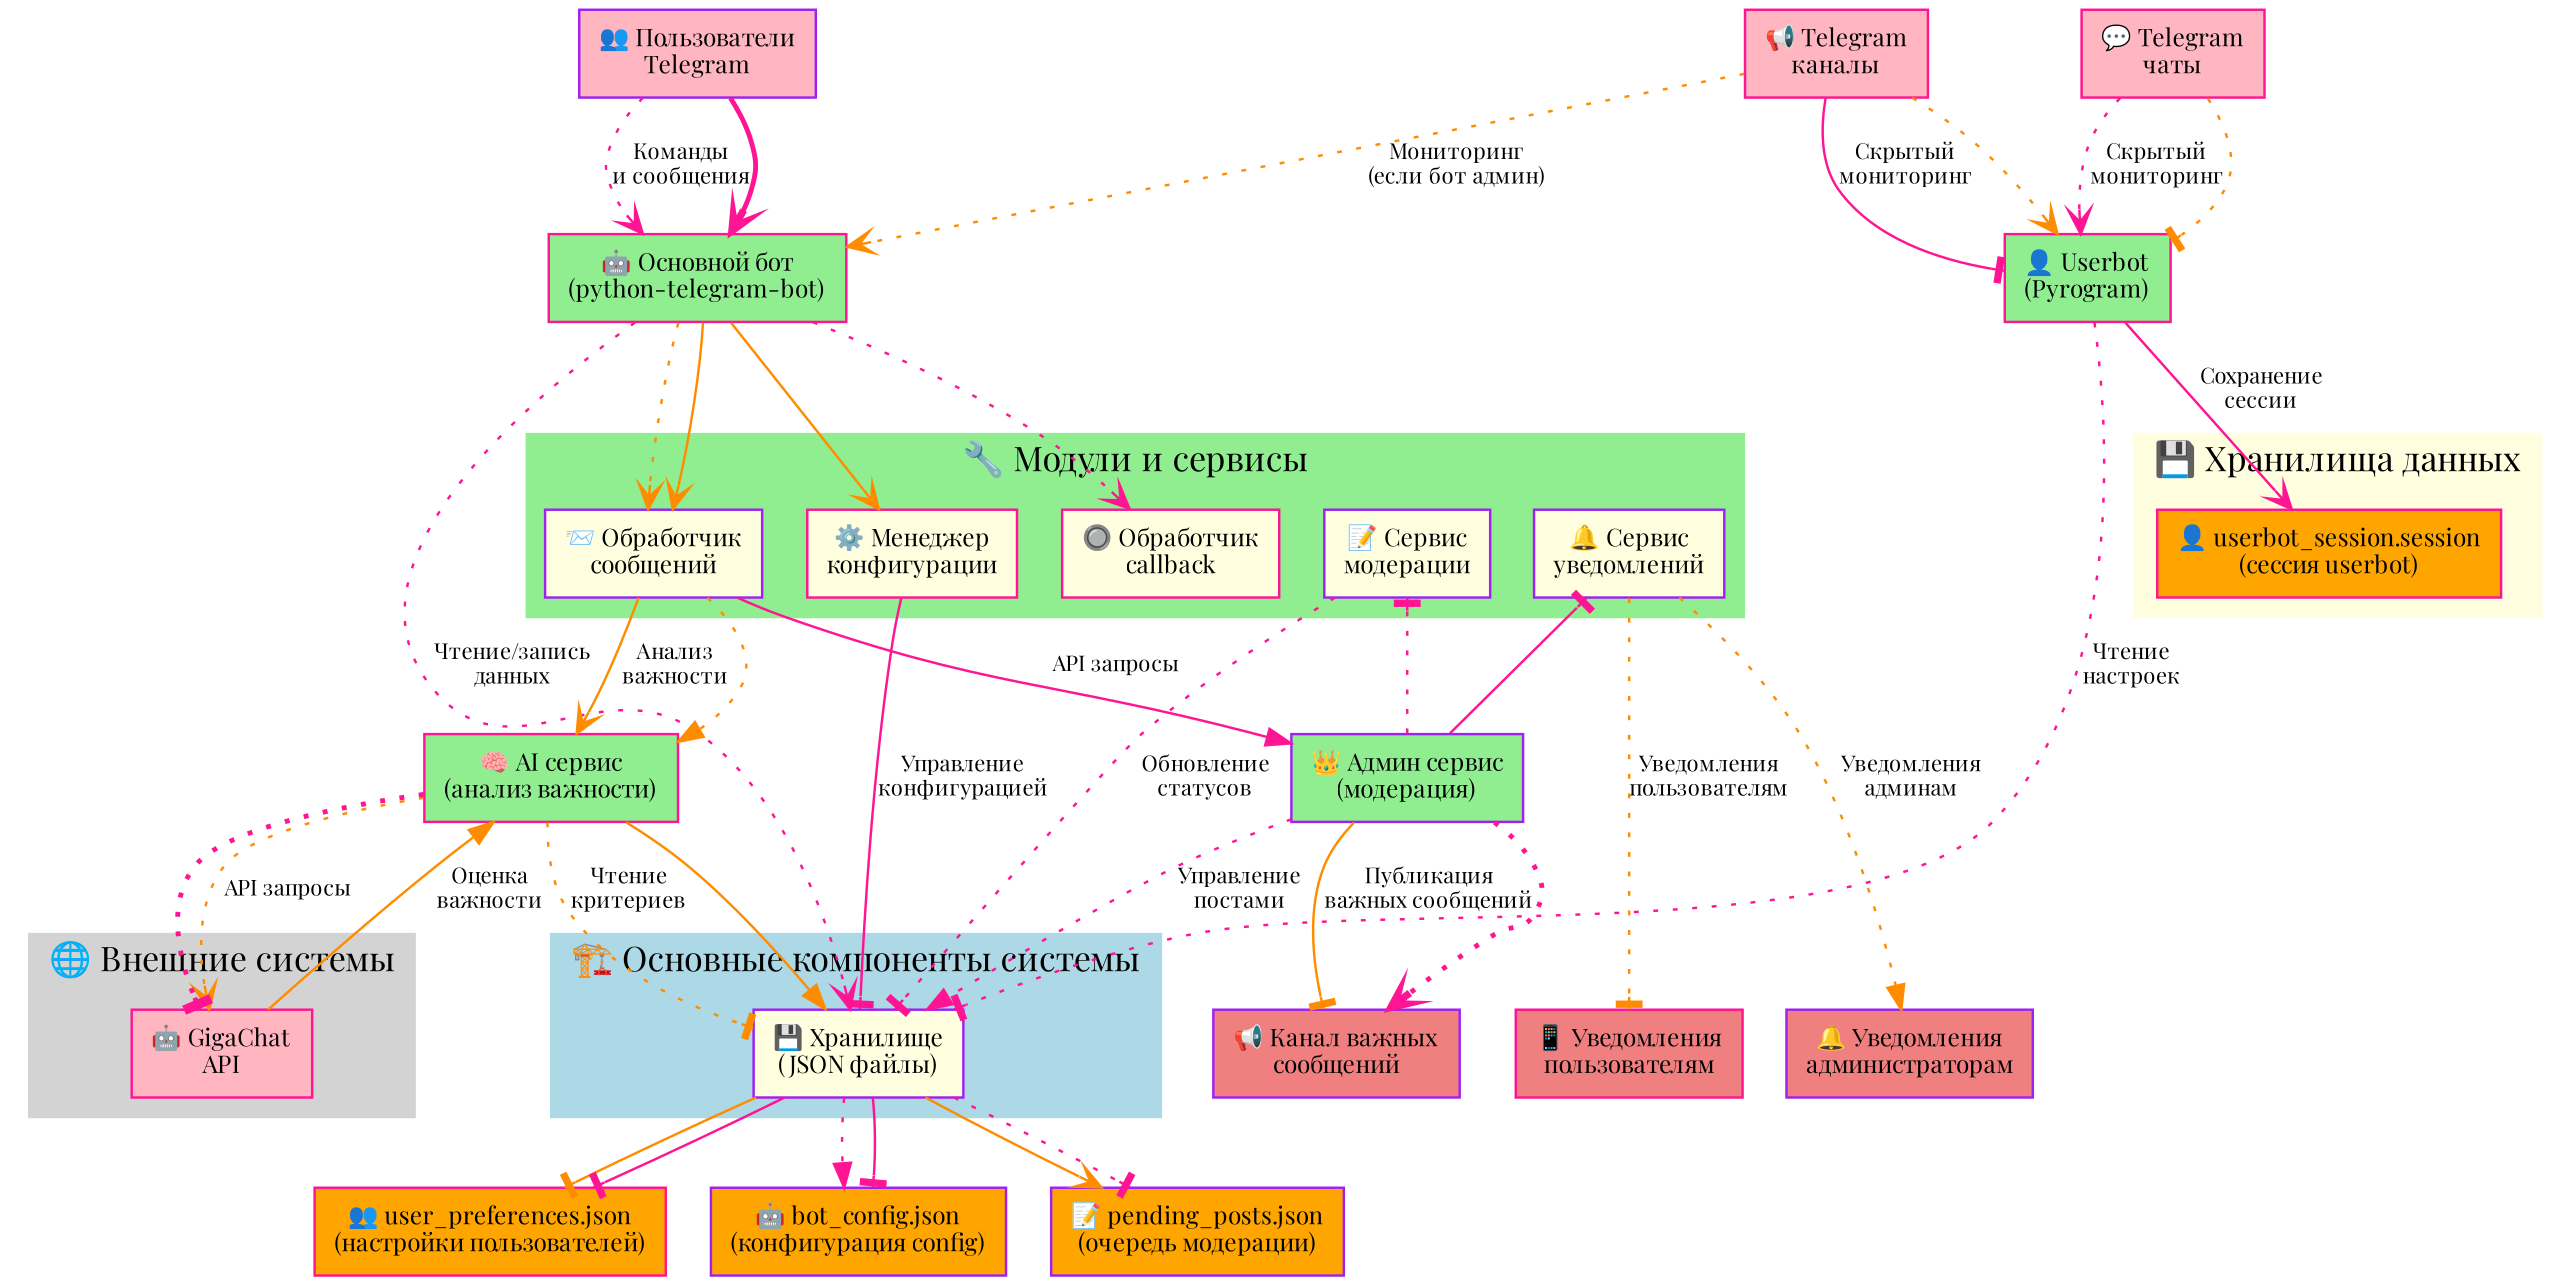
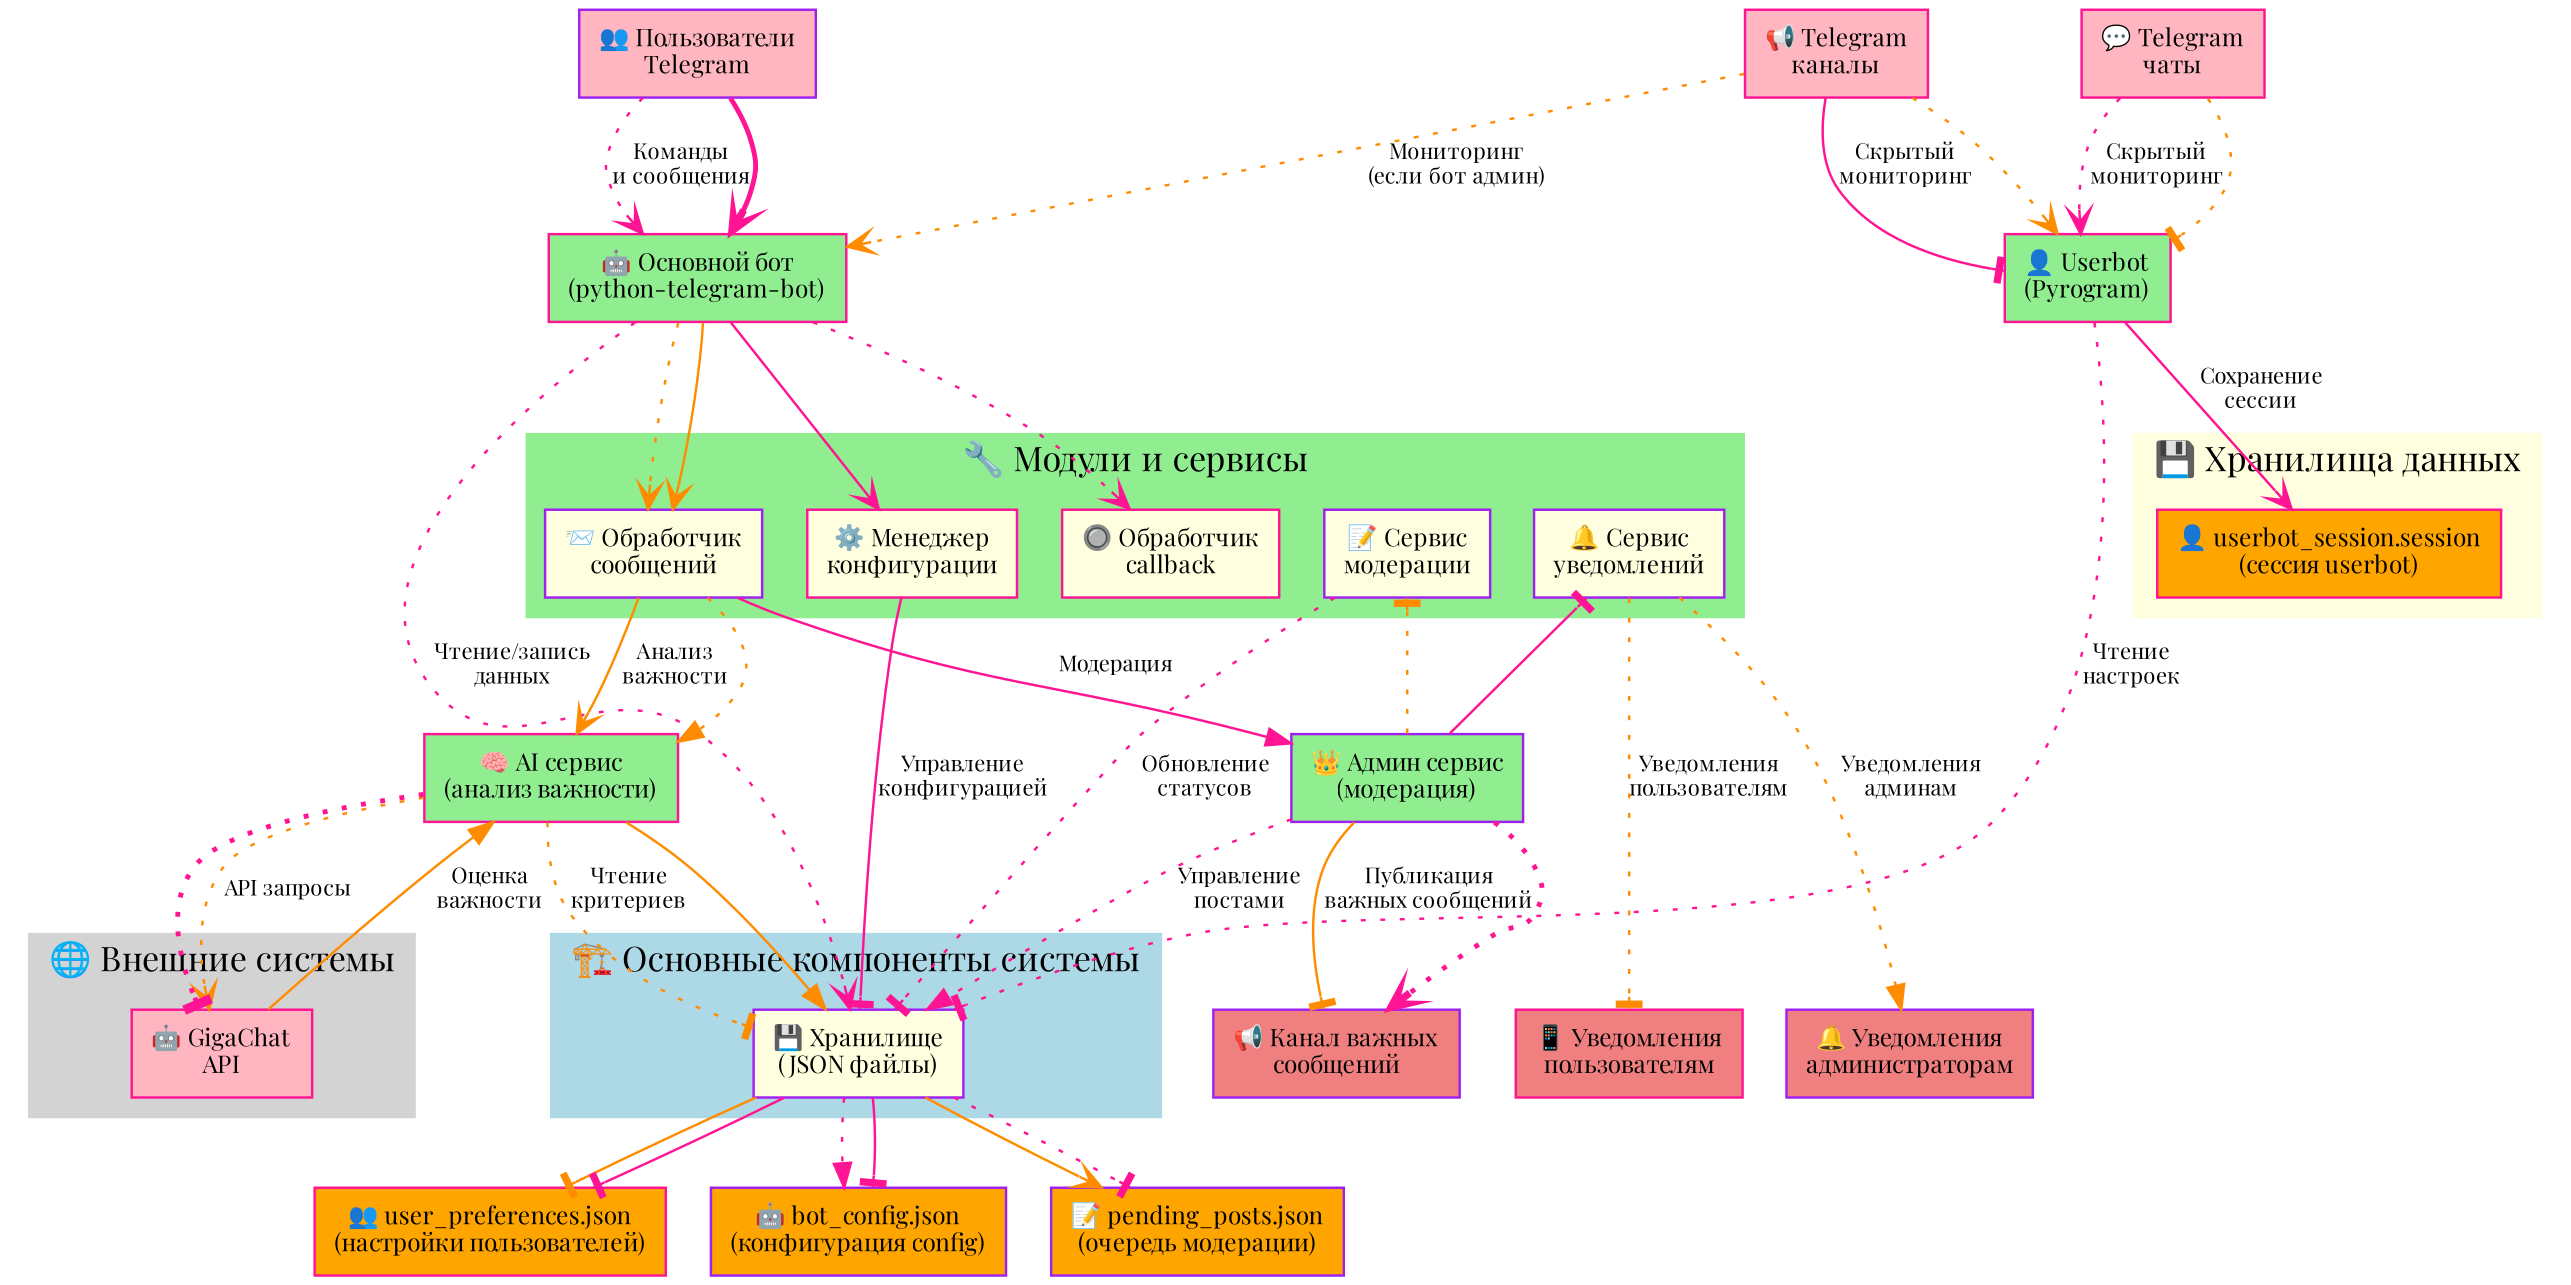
edge "🤖 Основной бот (python-telegram-bot)" -> "⚙️ Менеджер конфигурации": color darkorange -> deeppink
edge "📨 Обработчик сообщений" -> "👑 Админ сервис (модерация)": label "API запросы" -> "Модерация"
edge "👑 Админ сервис (модерация)" -> "📝 Сервис модерации": color deeppink -> darkorange
